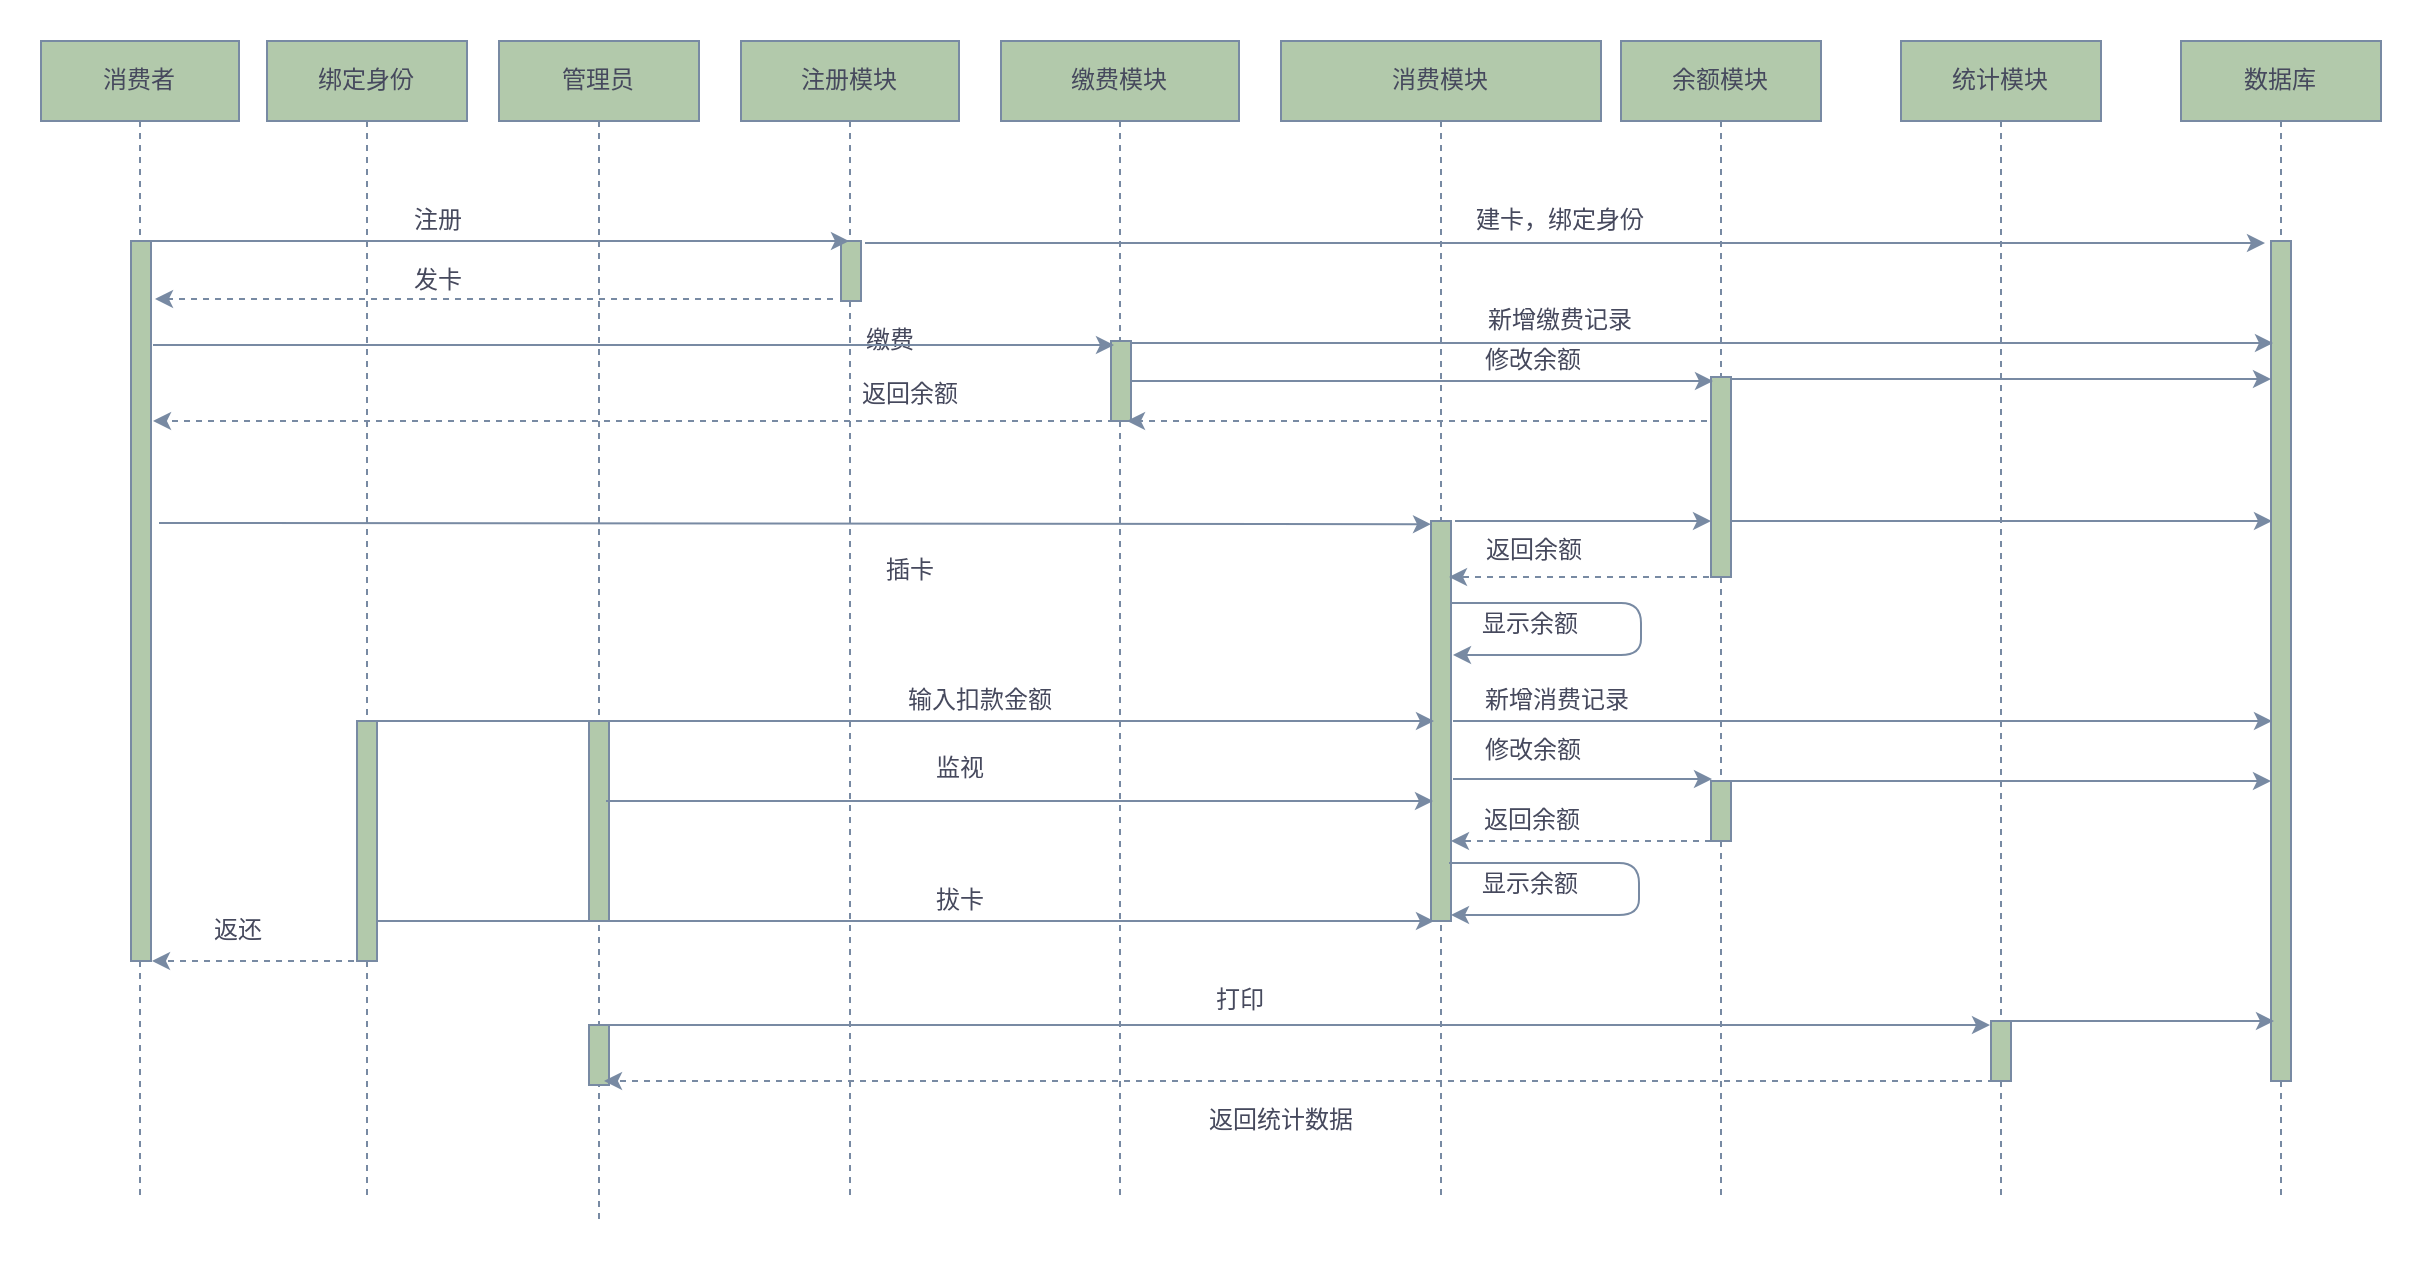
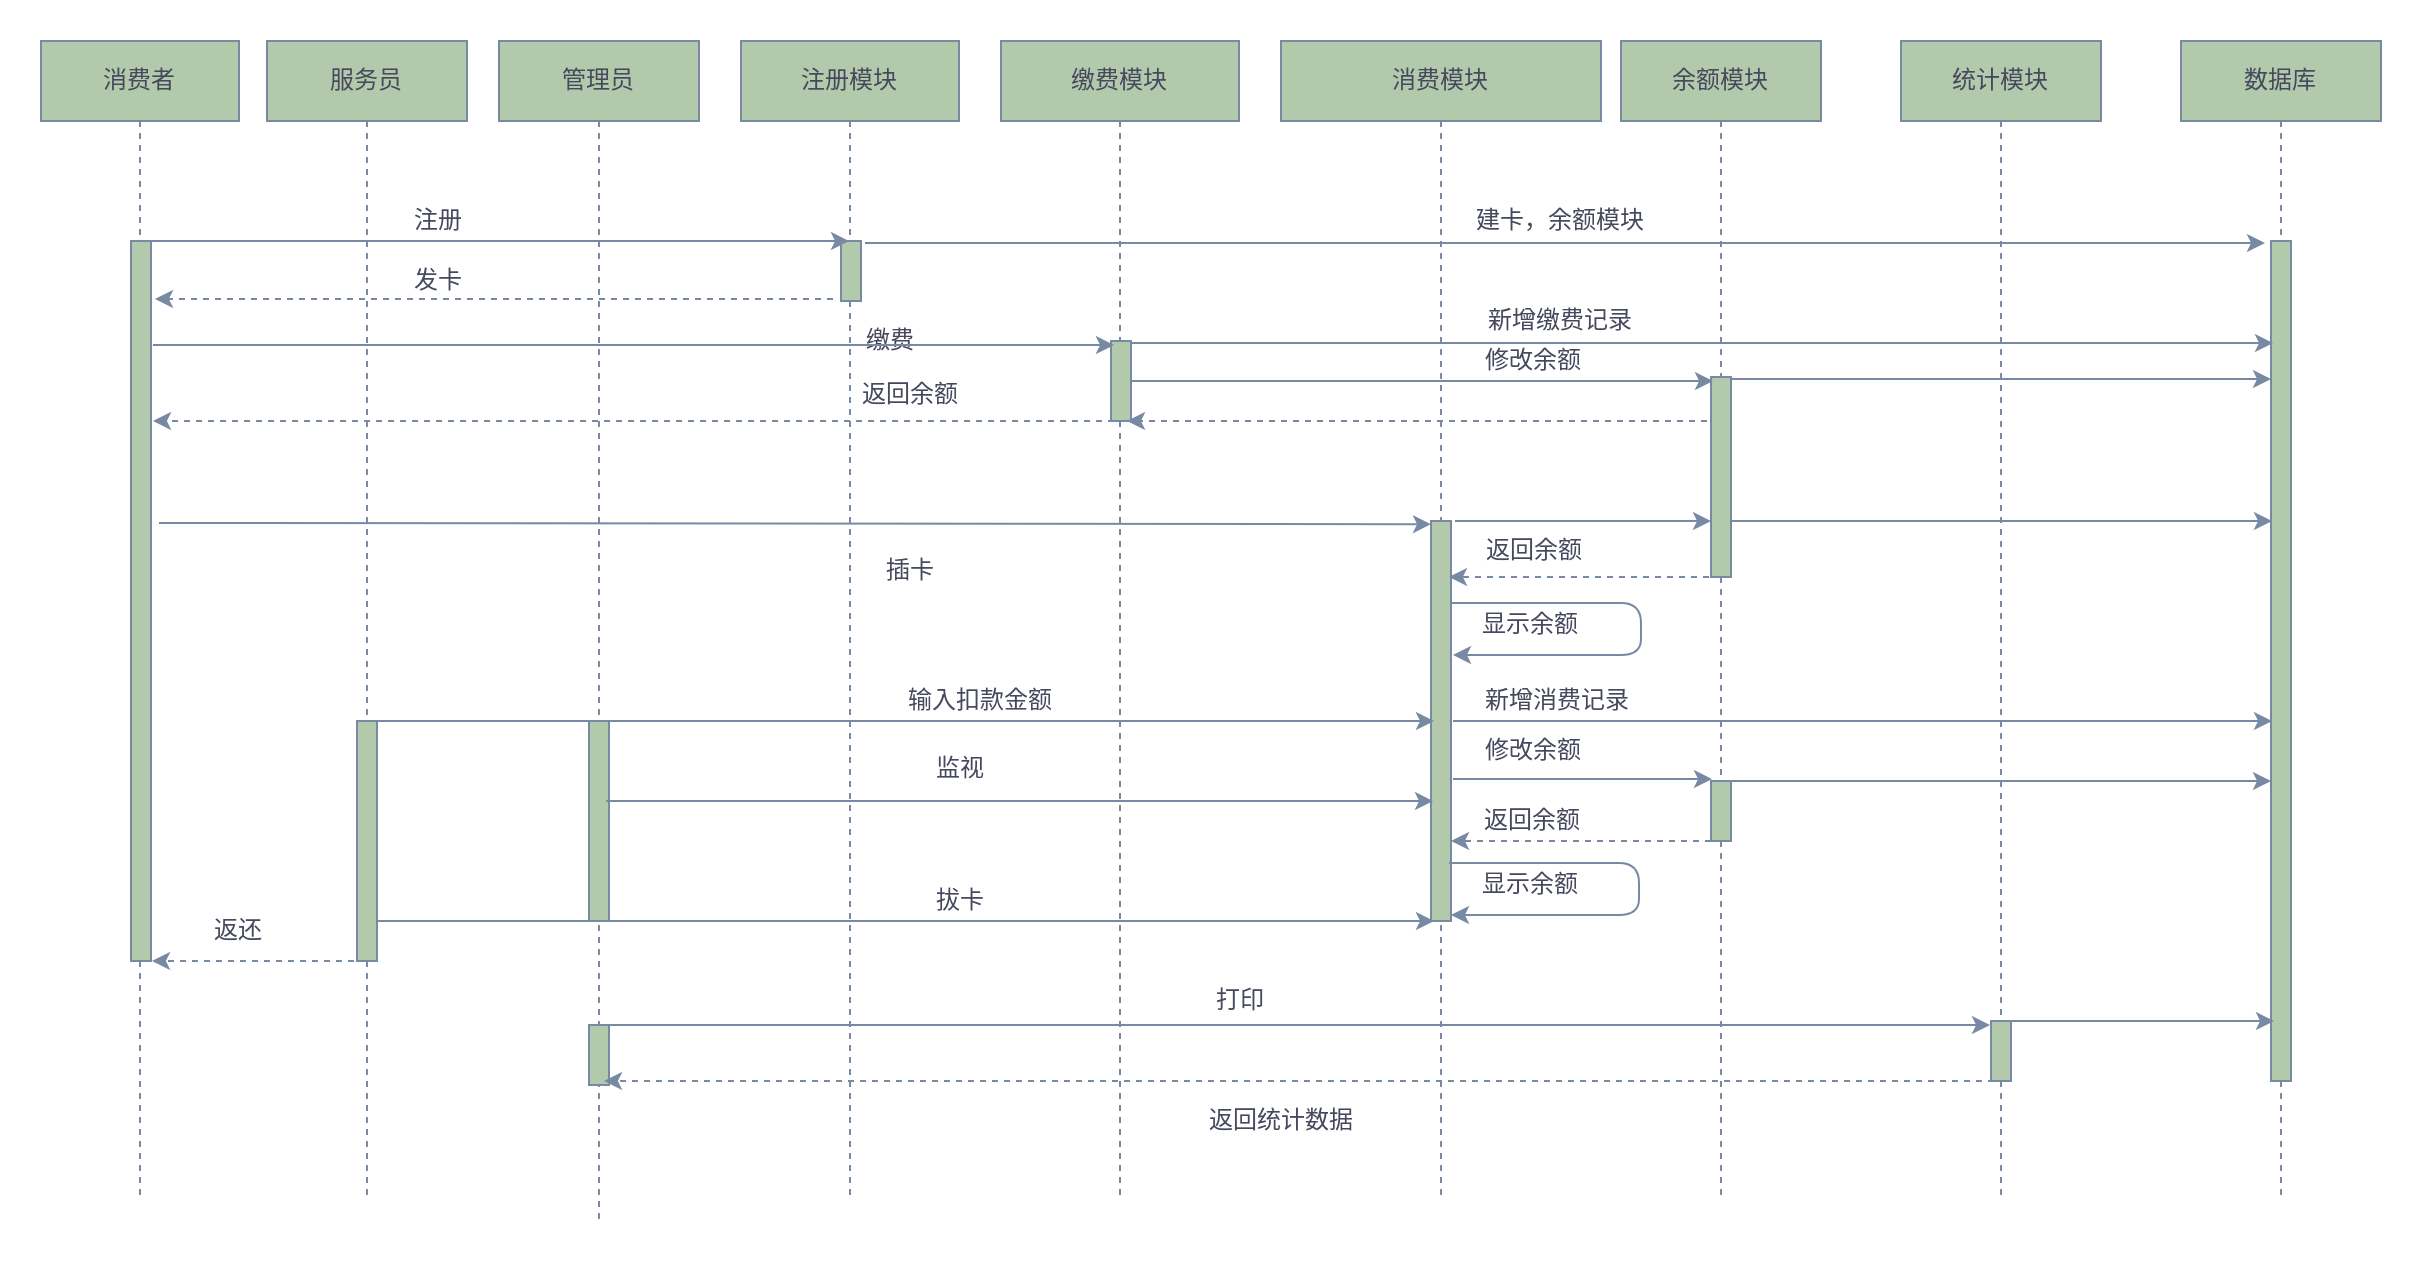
node "绑定身份": label "绑定身份" -> "服务员"
node "建卡，绑定身份": label "建卡，绑定身份" -> "建卡，余额模块"
